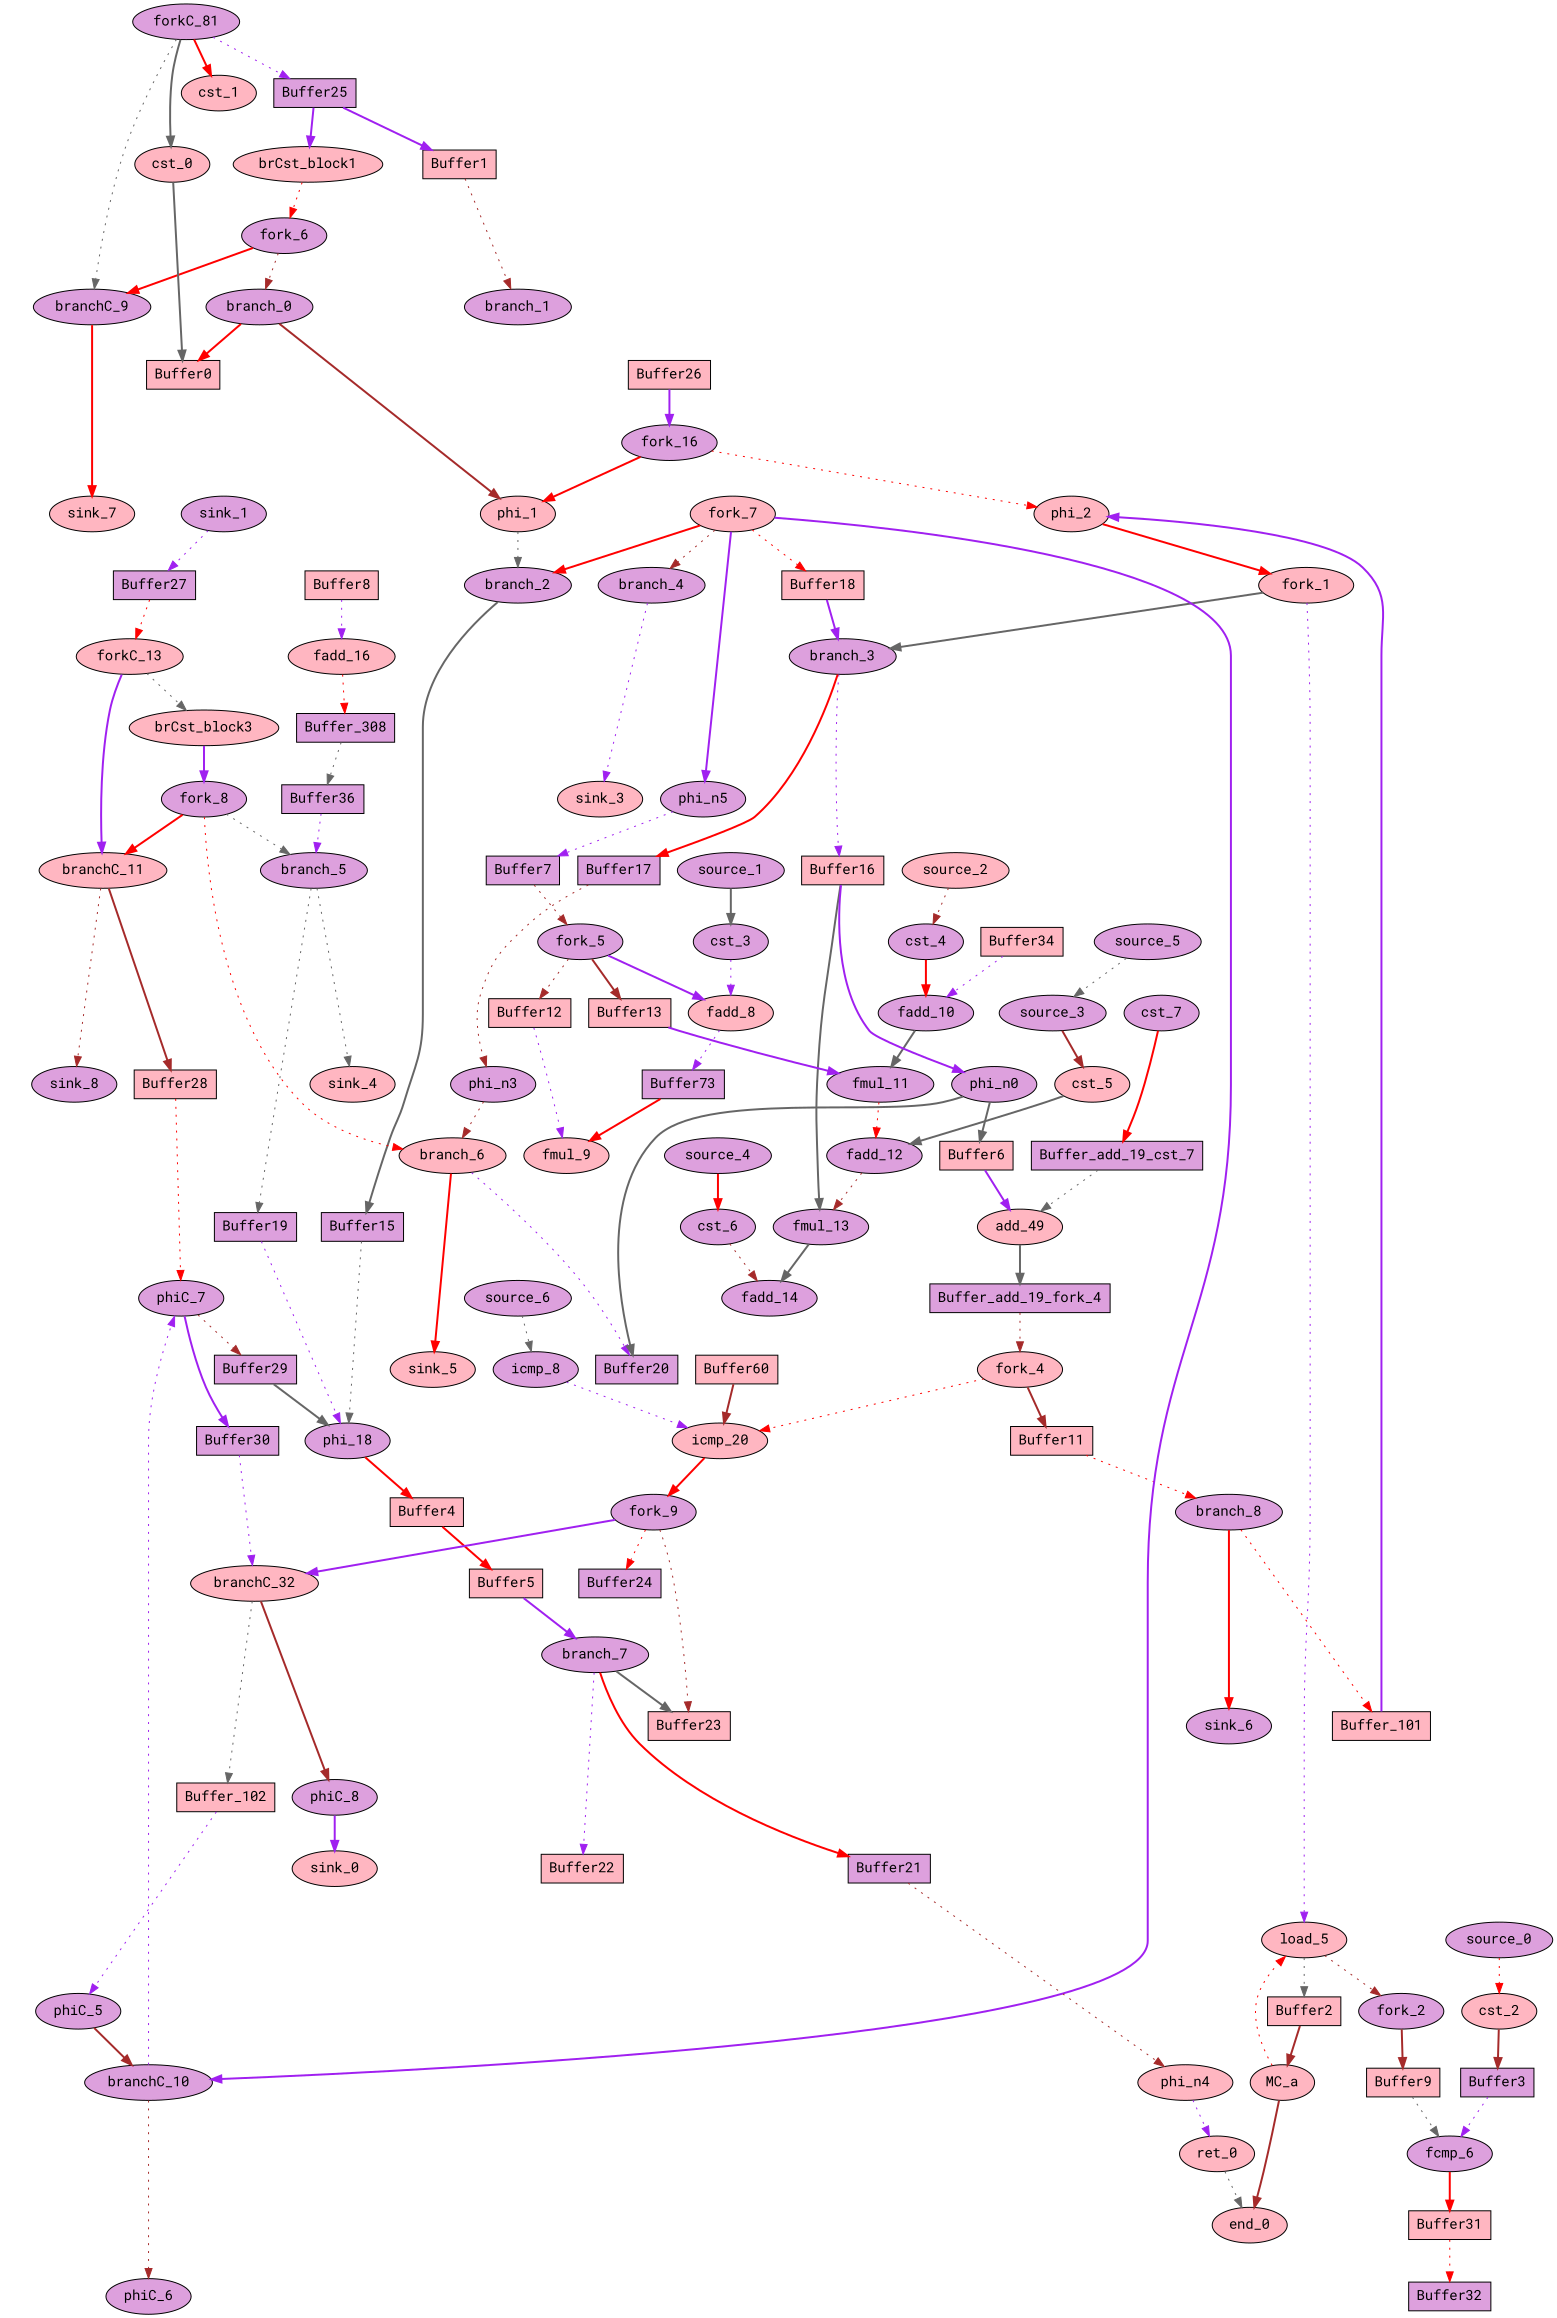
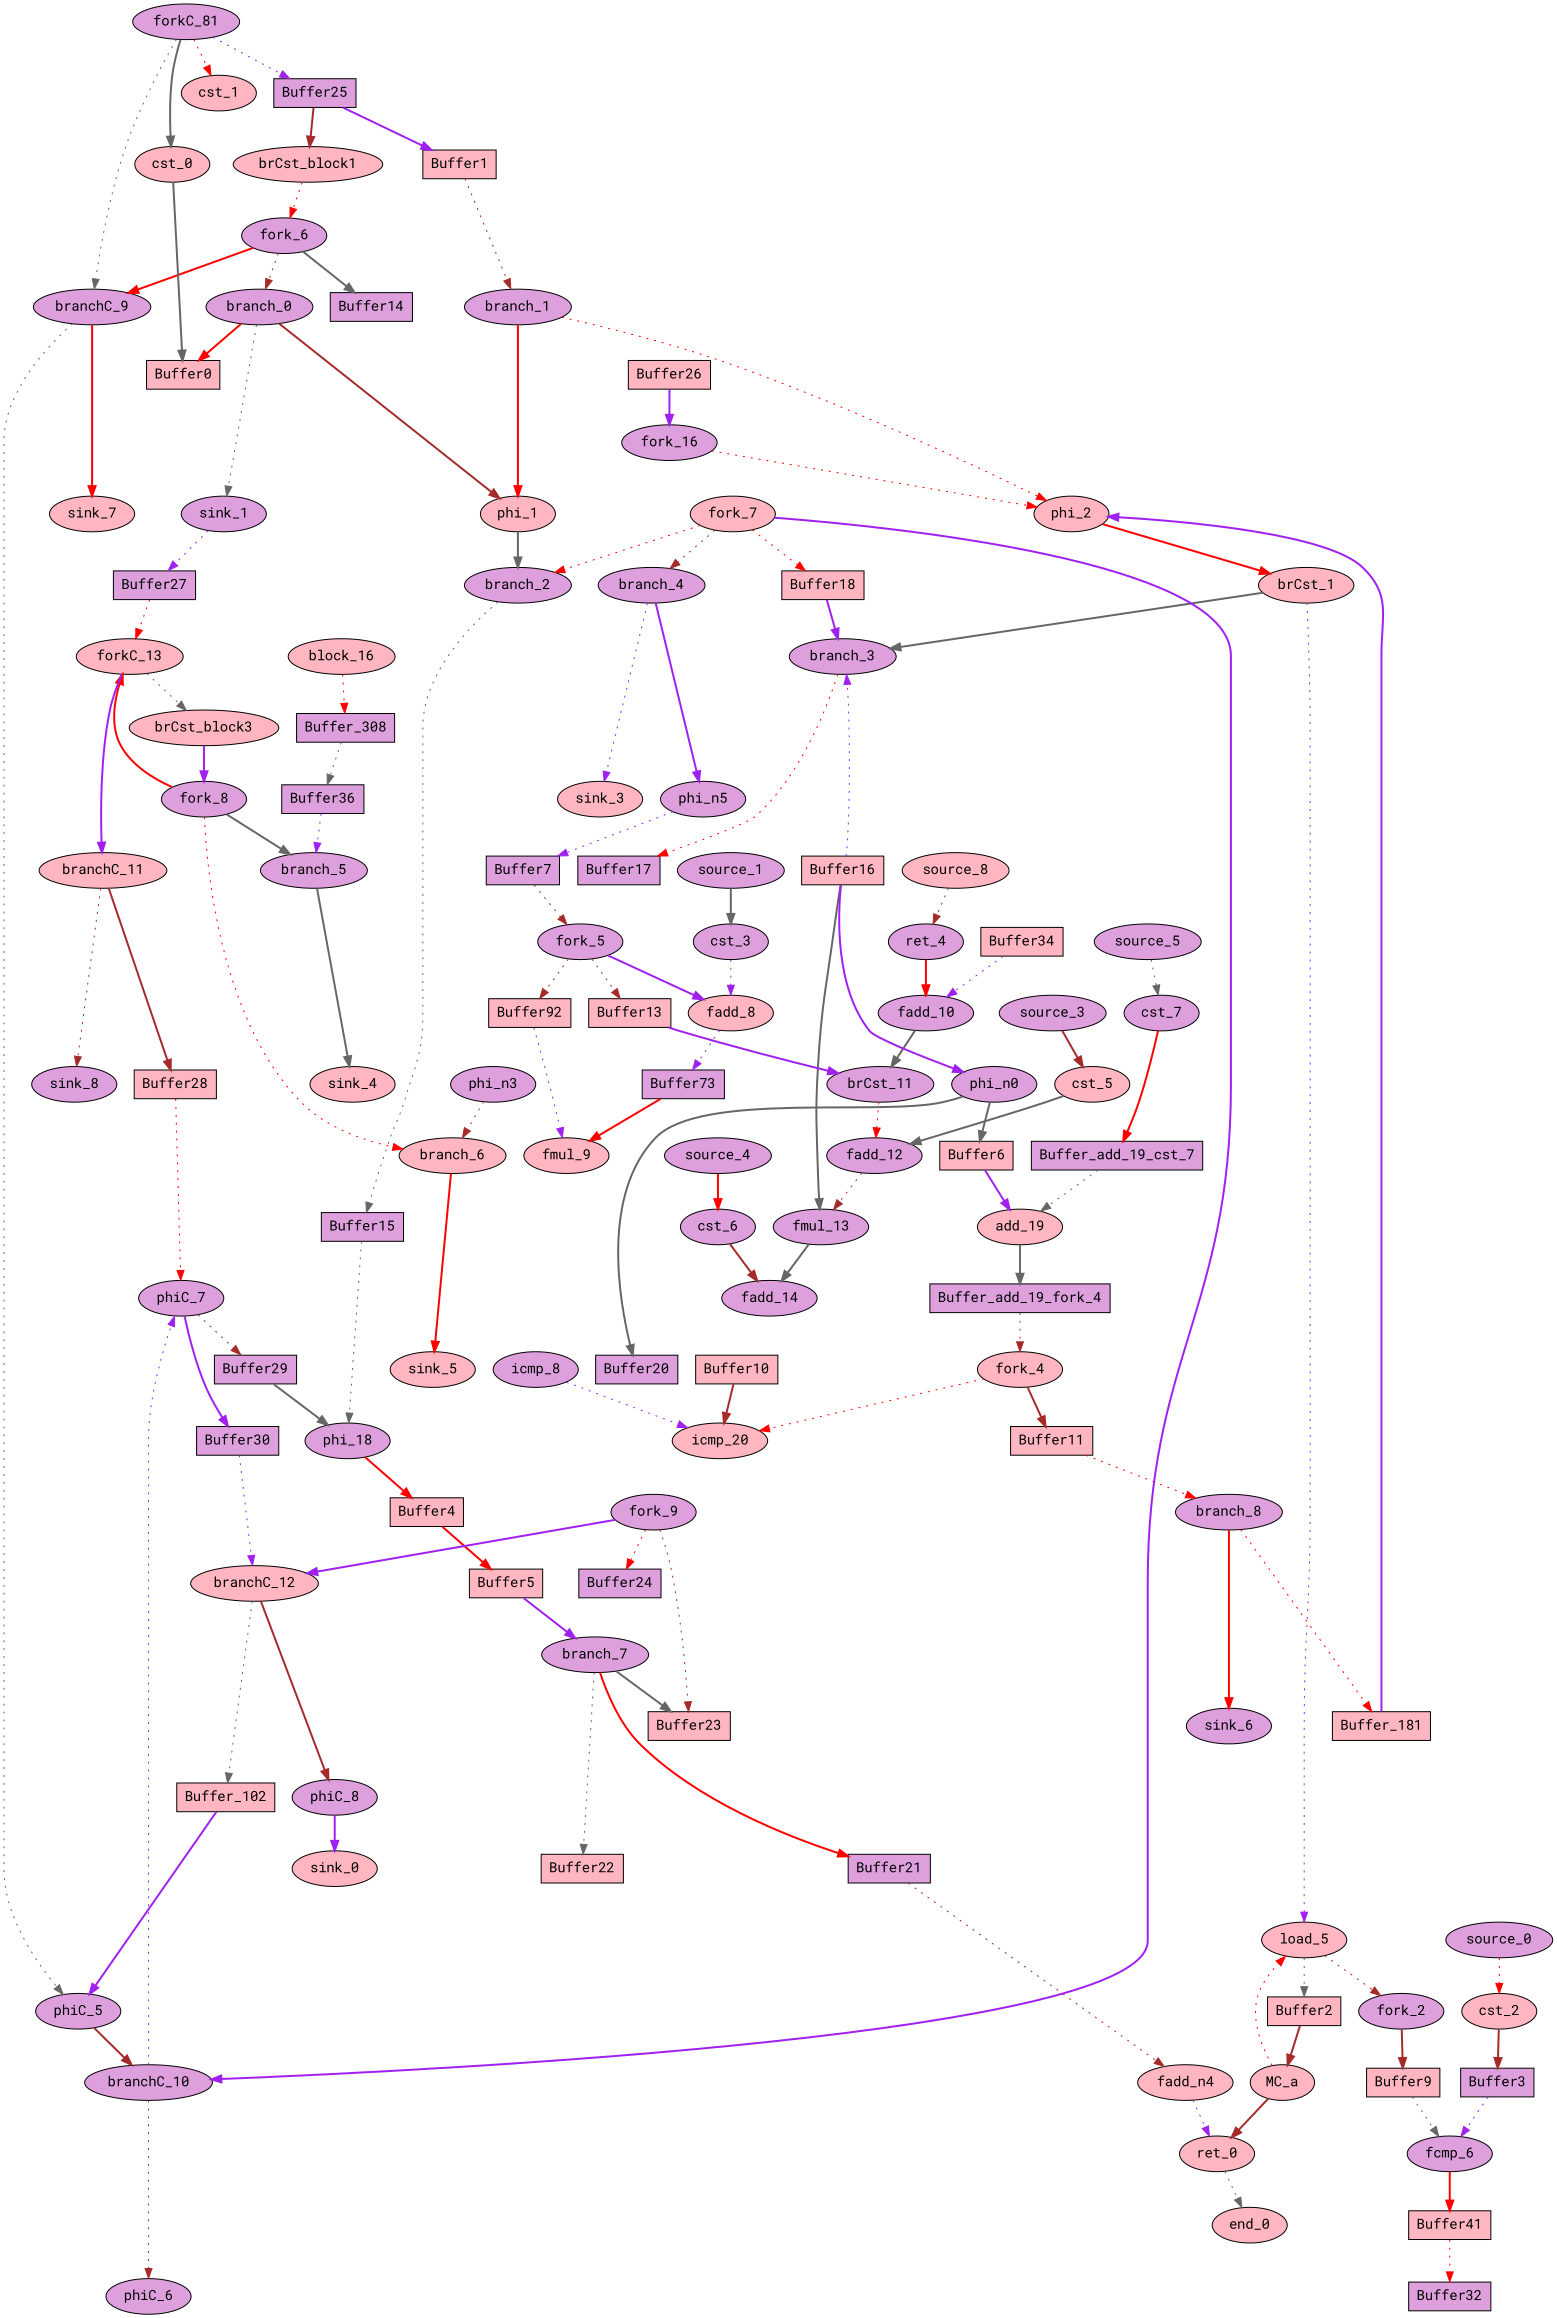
edge "forkC_81" -> "cst_1": style bold -> dotted
edge "Buffer25" -> "brCst_block1": color purple -> brown
node "Buffer14": added
edge "branch_1" -> "phi_2": added
edge "branch_0" -> "sink_1": added
edge "fork_16" -> "phi_1": now "branch_1" -> "phi_1"
edge "phi_1" -> "branch_2": style dotted -> bold
edge "fork_7" -> "branch_2": style bold -> dotted
node "Buffer8": removed
node "fork_1": label "fork_1" -> "brCst_1"
edge "fork_7" -> "phi_n5": now "branch_4" -> "phi_n5"
node "fadd_16": label "fadd_16" -> "block_16"
edge "branch_3" -> "Buffer16": reversed
edge "branch_3" -> "Buffer17": style bold -> dotted
edge "fork_8" -> "branchC_11": now "fork_8" -> "forkC_13"
edge "fork_8" -> "branch_5": style dotted -> bold
node "source_2": label "source_2" -> "source_8"
edge "branch_2" -> "Buffer15": style bold -> dotted
node "cst_4": label "cst_4" -> "ret_4"
edge "Buffer17" -> "phi_n3": removed
edge "branch_5" -> "sink_4": style dotted -> bold
edge "fork_5" -> "Buffer13": style bold -> dotted
edge "source_5" -> "source_3": now "source_5" -> "cst_7"
node "Buffer12": label "Buffer12" -> "Buffer92"
node "fmul_11": label "fmul_11" -> "brCst_11"
edge "branchC_9" -> "phiC_5": added
node "Buffer19": removed
node "add_49": label "add_49" -> "add_19"
edge "branch_6" -> "Buffer20": removed
edge "cst_6" -> "fadd_14": style dotted -> bold
node "source_6": removed
node "Buffer60": label "Buffer60" -> "Buffer10"
edge "icmp_20" -> "fork_9": removed
node "branchC_32": label "branchC_32" -> "branchC_12"
node "Buffer_101": label "Buffer_101" -> "Buffer_181"
edge "branch_7" -> "Buffer22": color purple -> gray40
edge "Buffer_102" -> "phiC_5": style dotted -> bold
node "phi_n4": label "phi_n4" -> "fadd_n4"
edge "MC_a" -> "end_0": now "MC_a" -> "ret_0"
node "Buffer31": label "Buffer31" -> "Buffer41"
